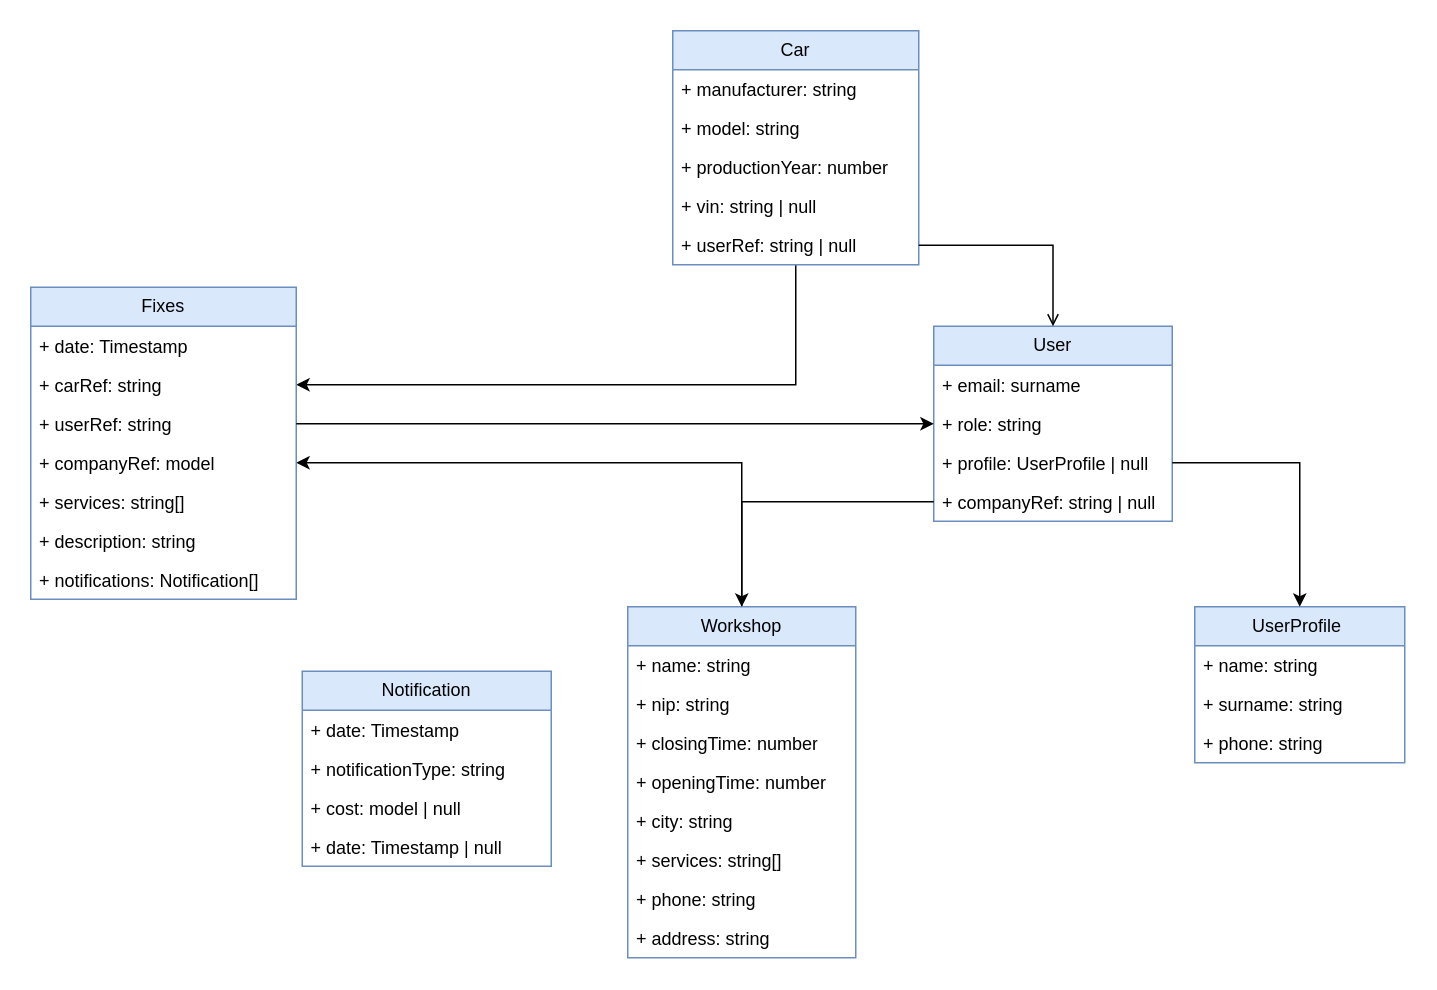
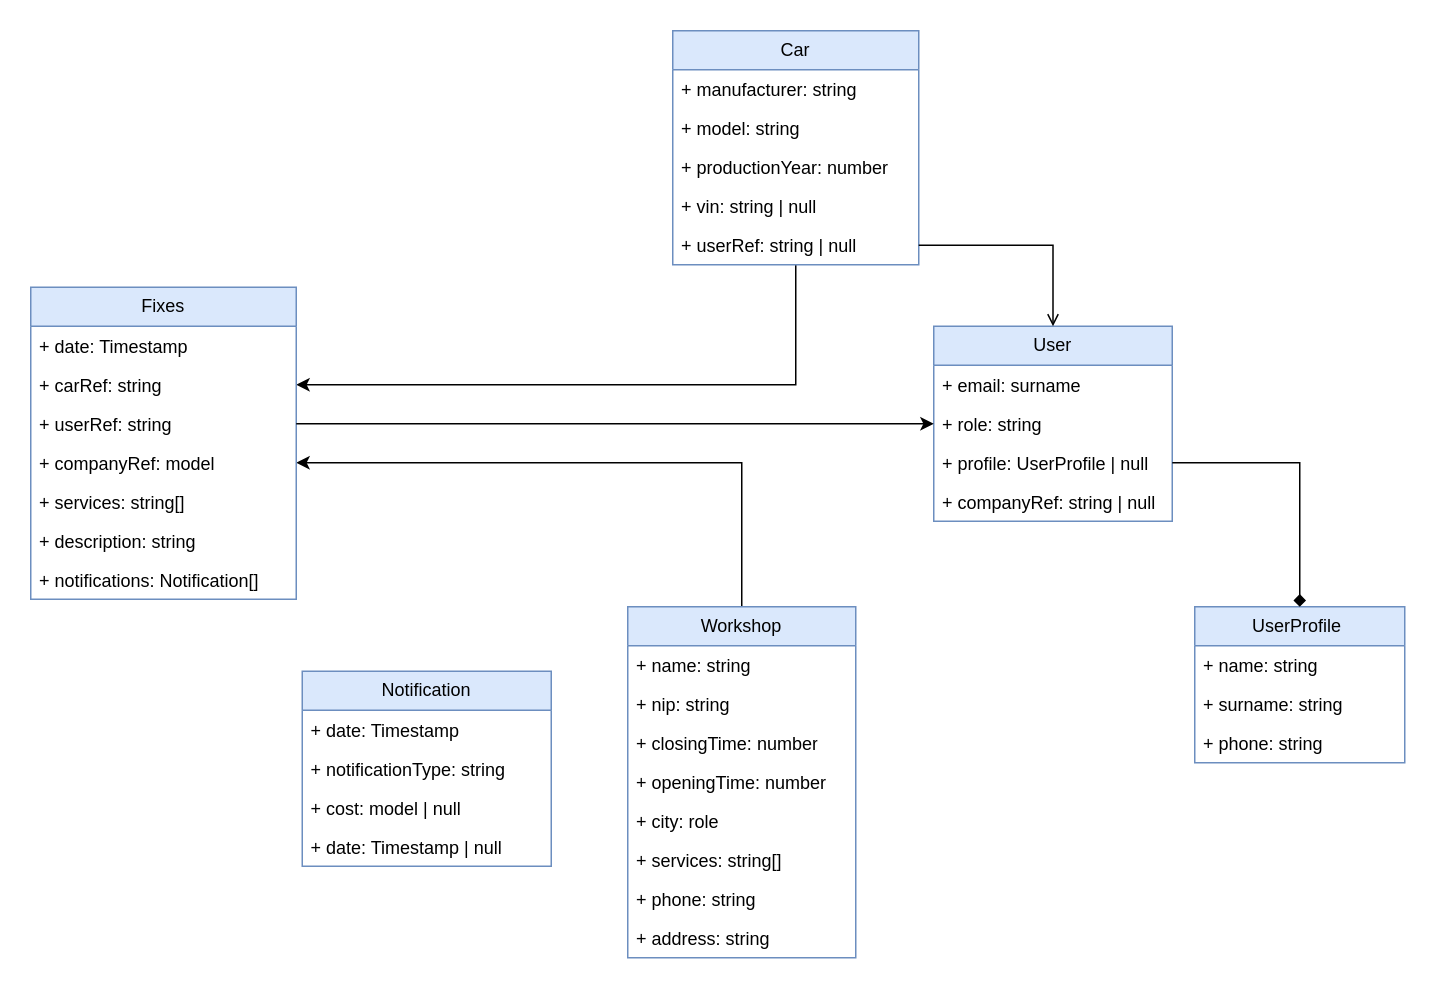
edge "+ companyRef: string | null" -> "Workshop": removed
edge "+ profile: UserProfile | null" -> "UserProfile": arrowhead classic -> diamond
node "+ city: string": label "+ city: string" -> "+ city: role"
